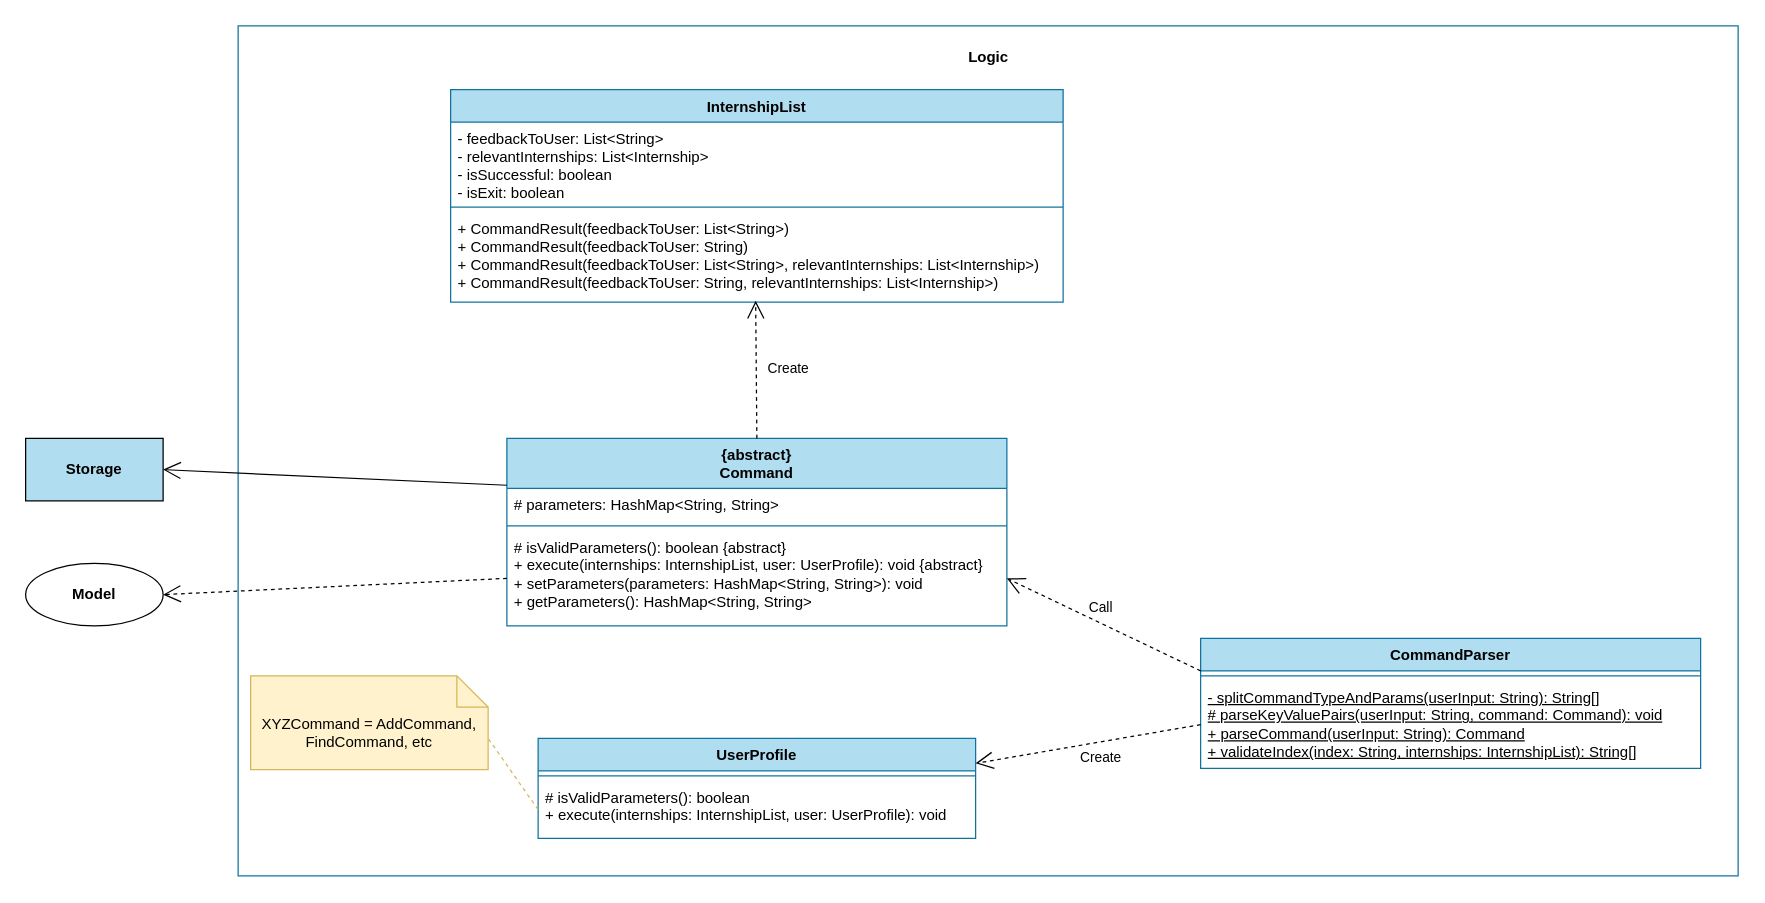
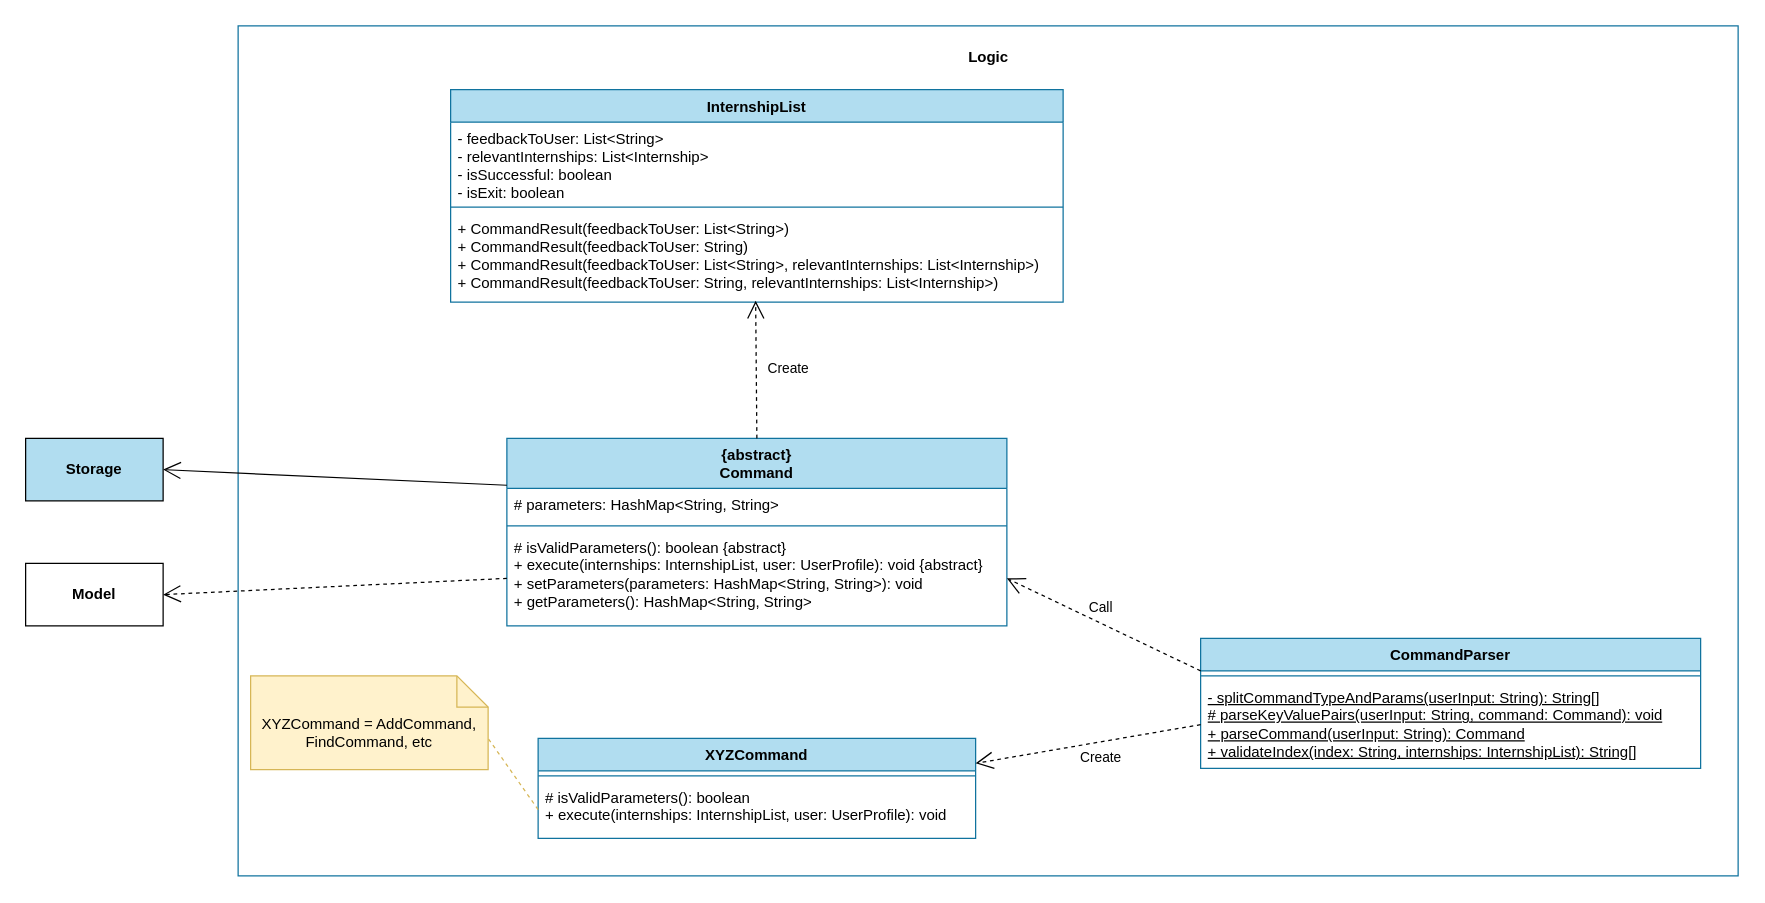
node "Model": shape ellipse -> rectangle
node "UserProfile": label "UserProfile" -> "XYZCommand"
